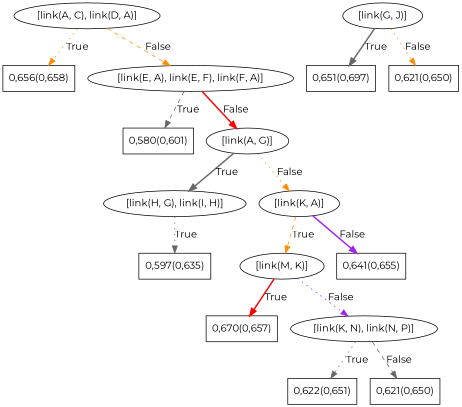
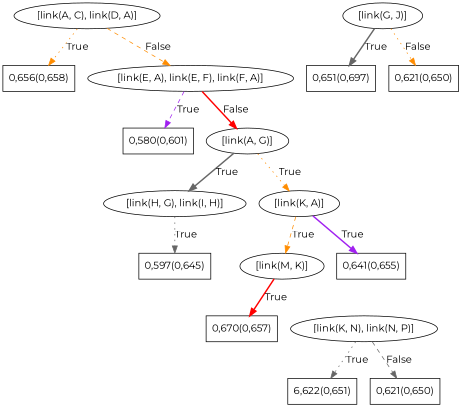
edge "[link(E, A), link(E, F), link(F, A)]" -> "0,580(0,601)": color gray40 -> purple
edge "[link(A, G)]" -> "[link(K, A)]": label "False" -> "True"
edge "[link(K, A)]" -> "0,641(0,655)": label "False" -> "True"
node "0,597(0,635)": label "0,597(0,635)" -> "0,597(0,645)"
edge "[link(M, K)]" -> "[link(K, N), link(N, P)]": removed, label "False"
node "0,622(0,651)": label "0,622(0,651)" -> "6,622(0,651)"
